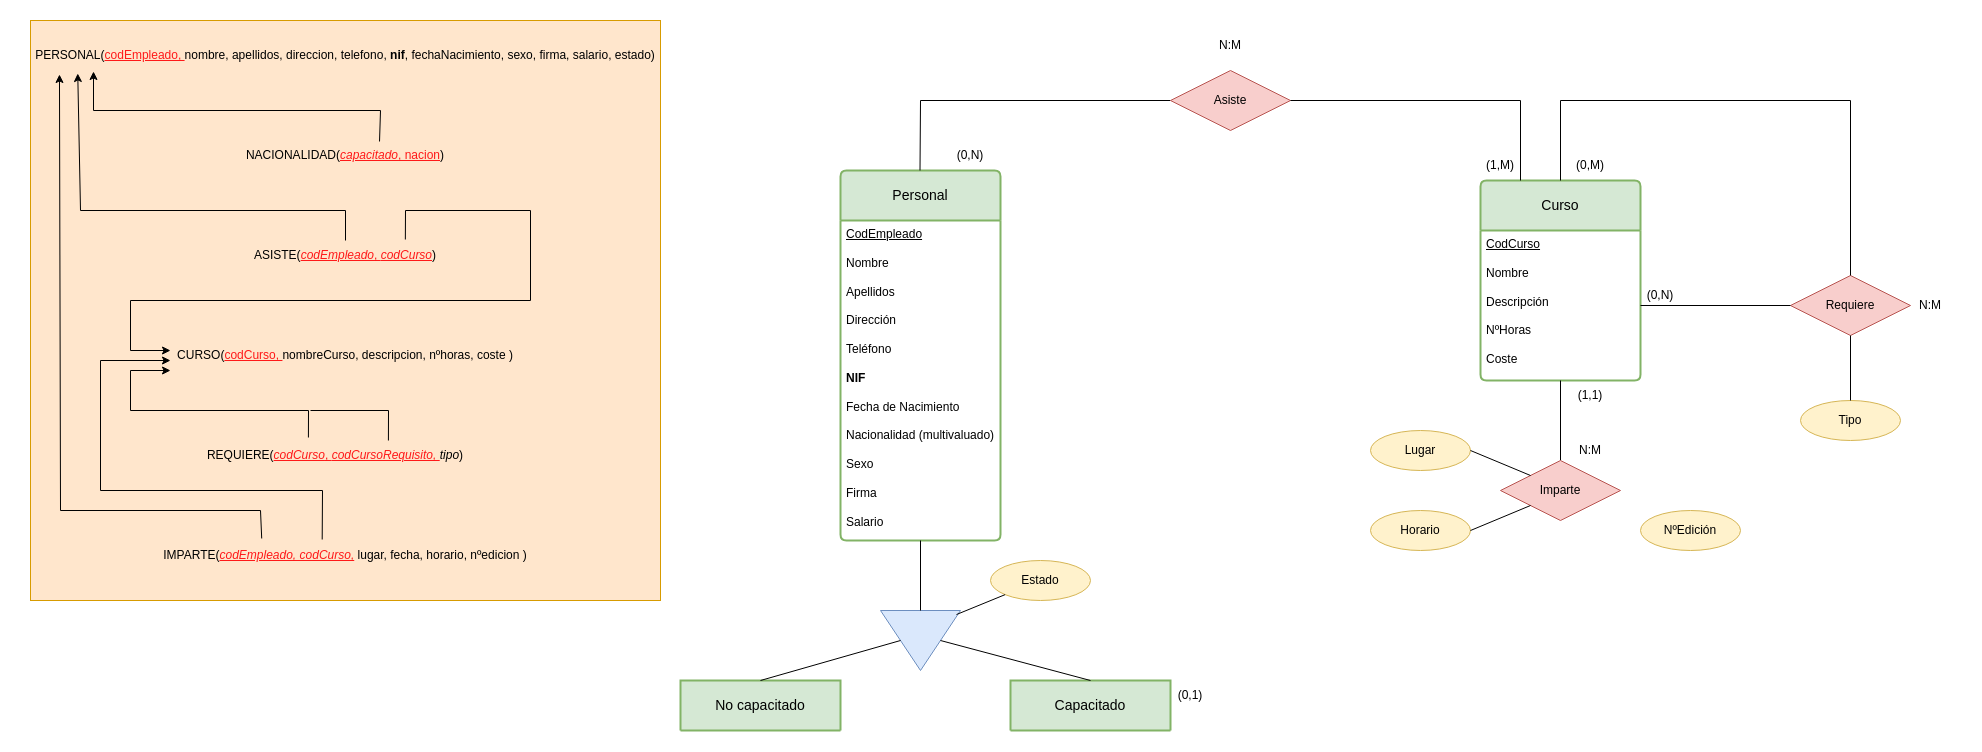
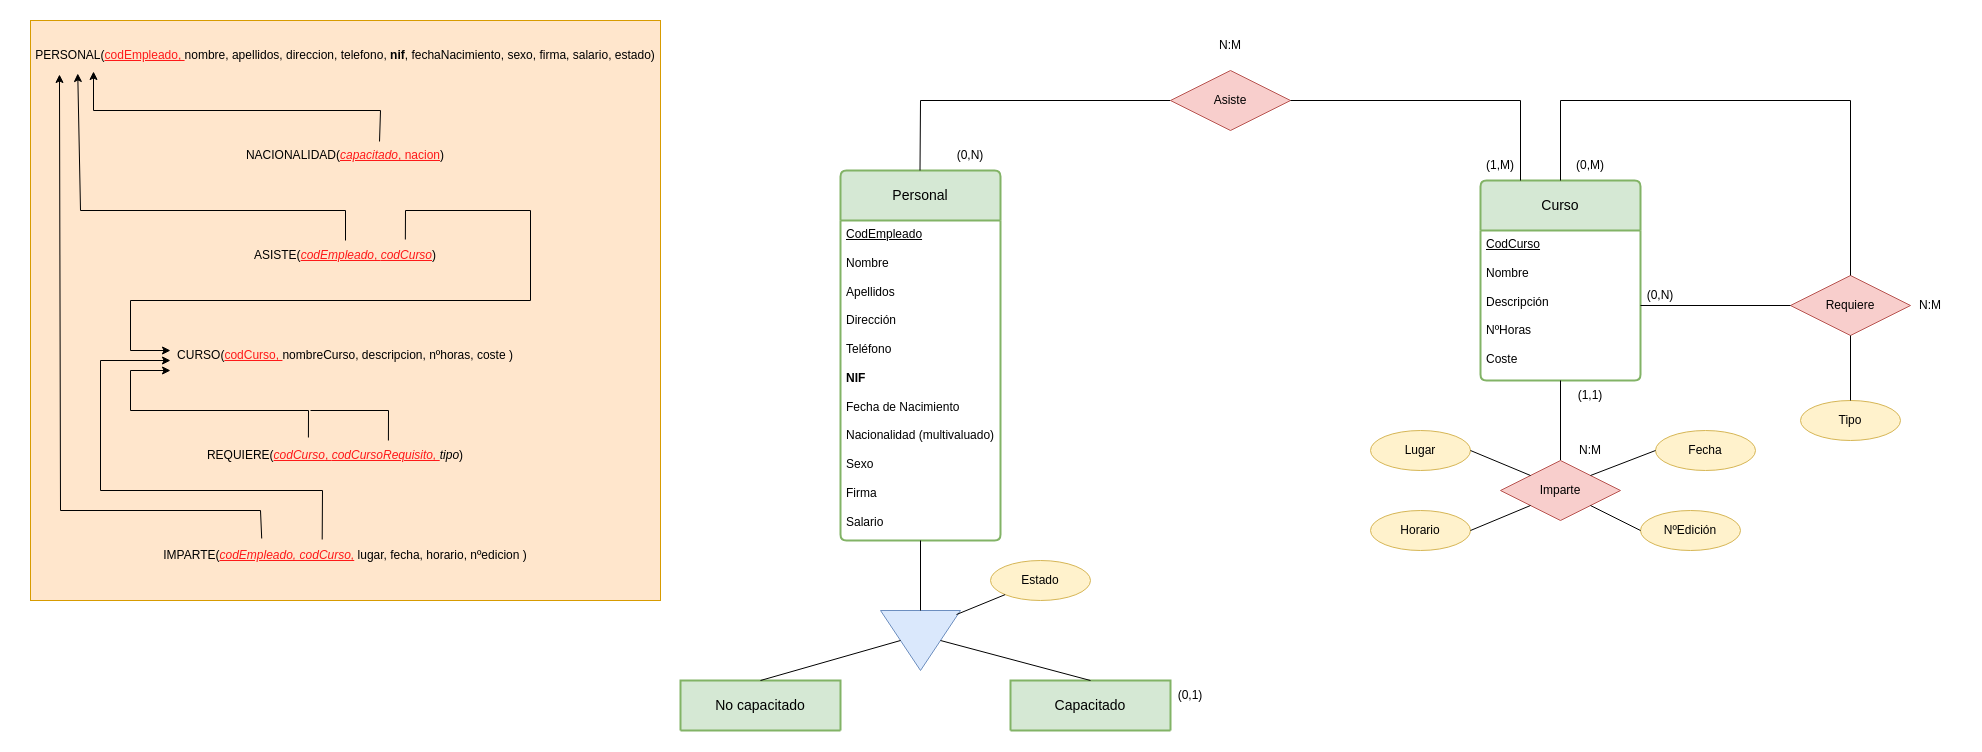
node "Fecha": added
edge "Fecha" -- "Imparte": added
edge "Imparte" -- "NºEdición": added
